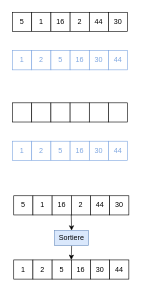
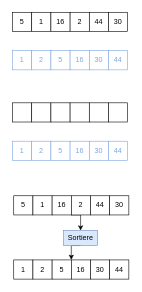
node "Sortiere": moved (71, 238) -> (80, 238)
